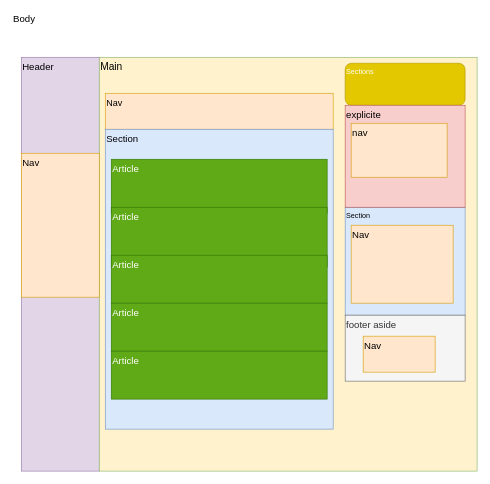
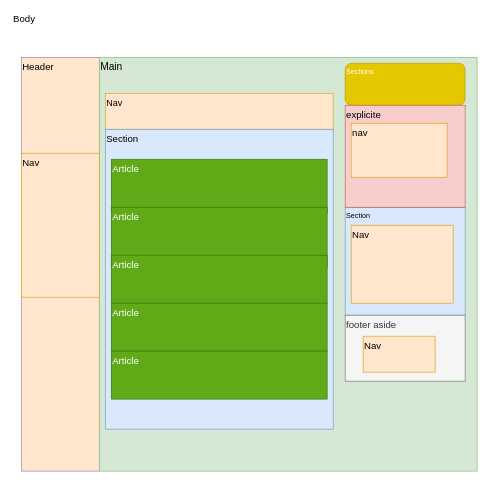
node "Header": fillcolor #e1d5e7 -> #ffe6cc
node "Main": fillcolor #fff2cc -> #d5e8d4
